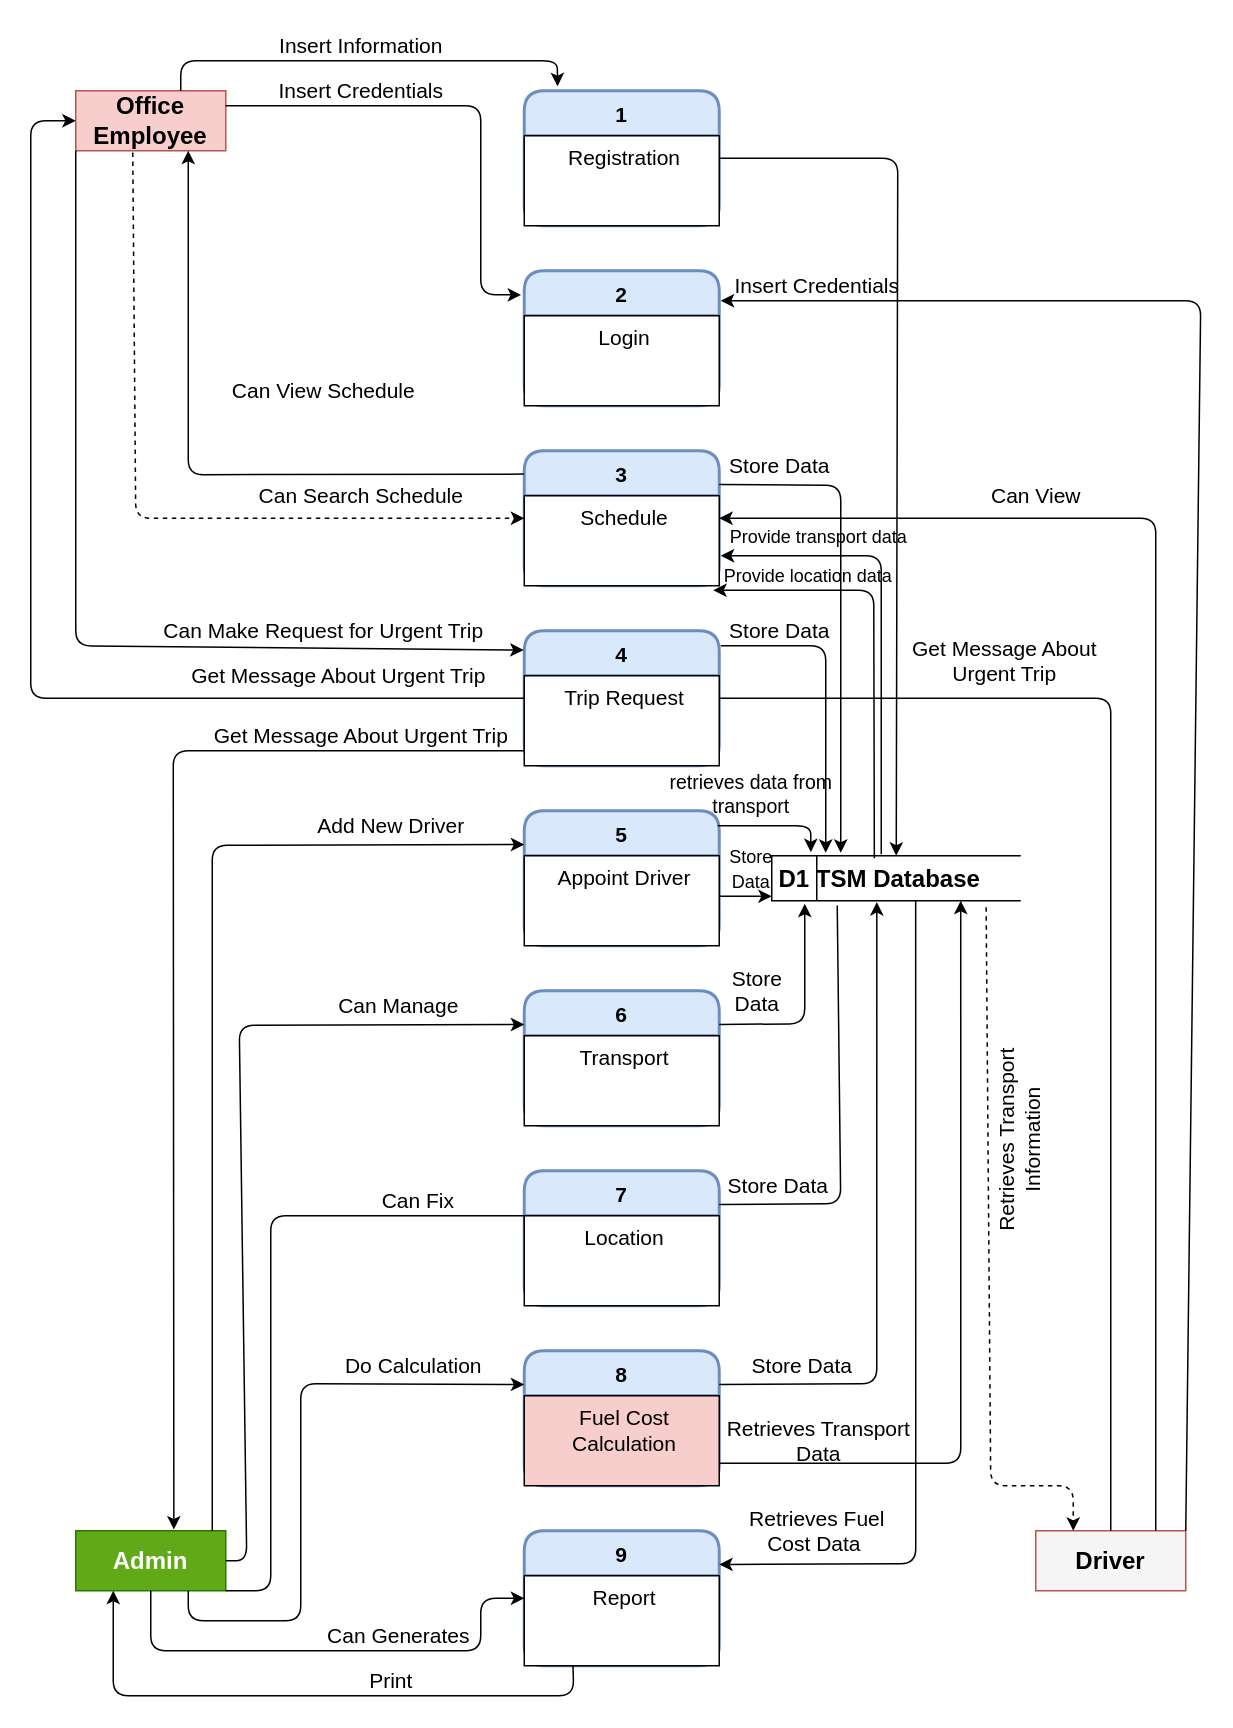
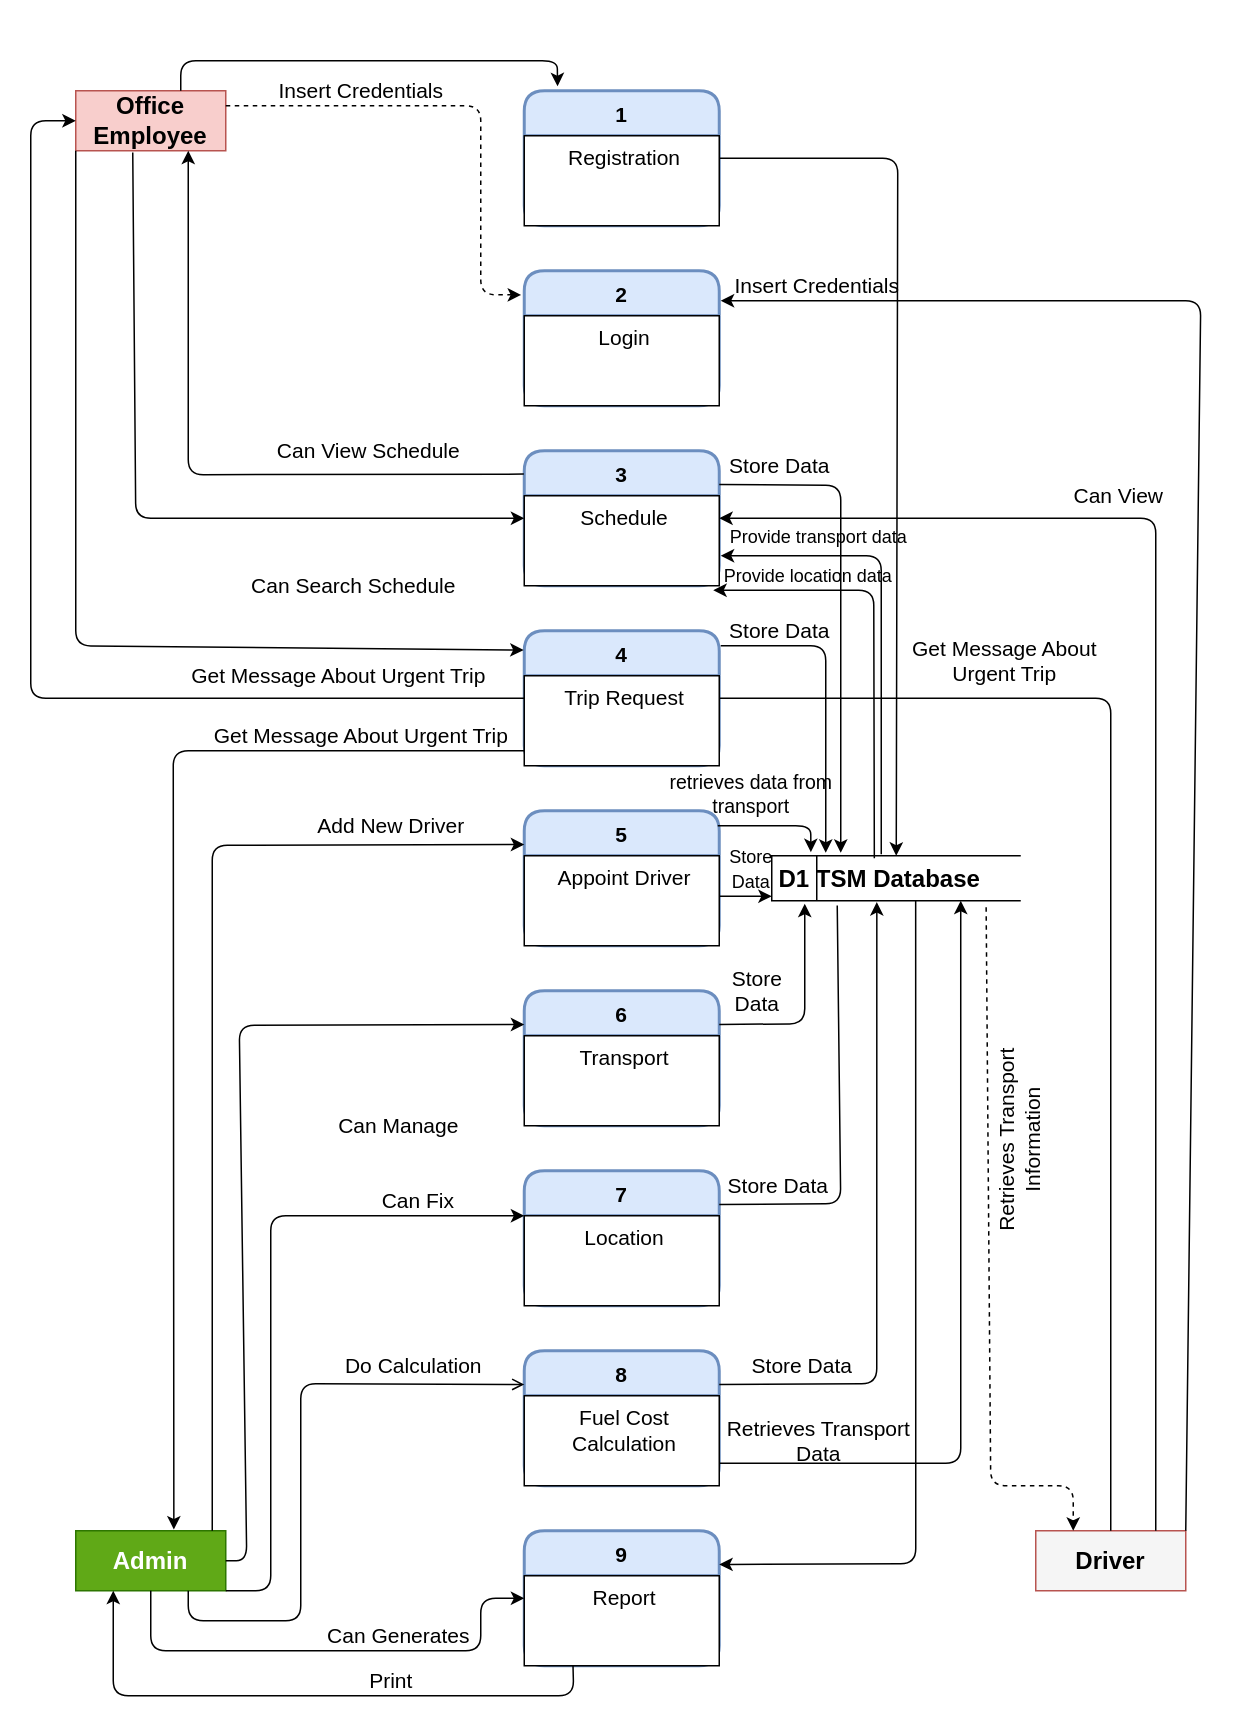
node "Insert Information": removed
edge "Office Employee" -> "2": style solid -> dashed
node "Can View Schedule": moved (323, 391) -> (368, 451)
node "Can Search Schedule": moved (361, 496) -> (353, 586)
node "Can View": moved (1036, 496) -> (1118, 496)
edge "Office Employee" -> "Schedule": style dashed -> solid
node "Can Make Request for Urgent Trip": removed
node "Can Manage": moved (398, 1006) -> (398, 1126)
edge "Location" -- "Admin": arrowhead none -> classic
edge "Admin" -> "8": arrowhead classic -> open
node "Fuel Cost Calculation": fillcolor #f8cecc -> #ffffff
node "Retrieves Fuel Cost Data": removed
